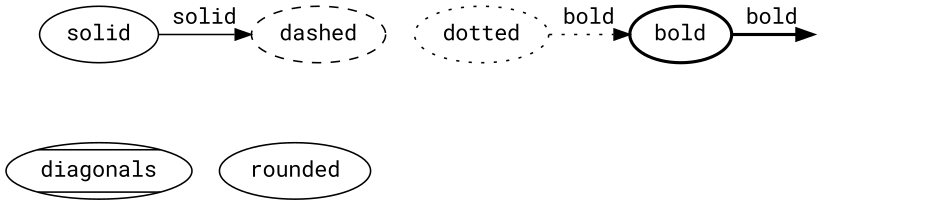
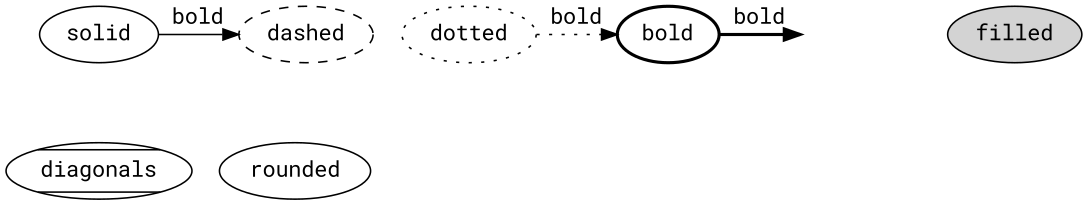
edge "solid" -> "dashed": label "solid" -> "bold"
node "filled": added
